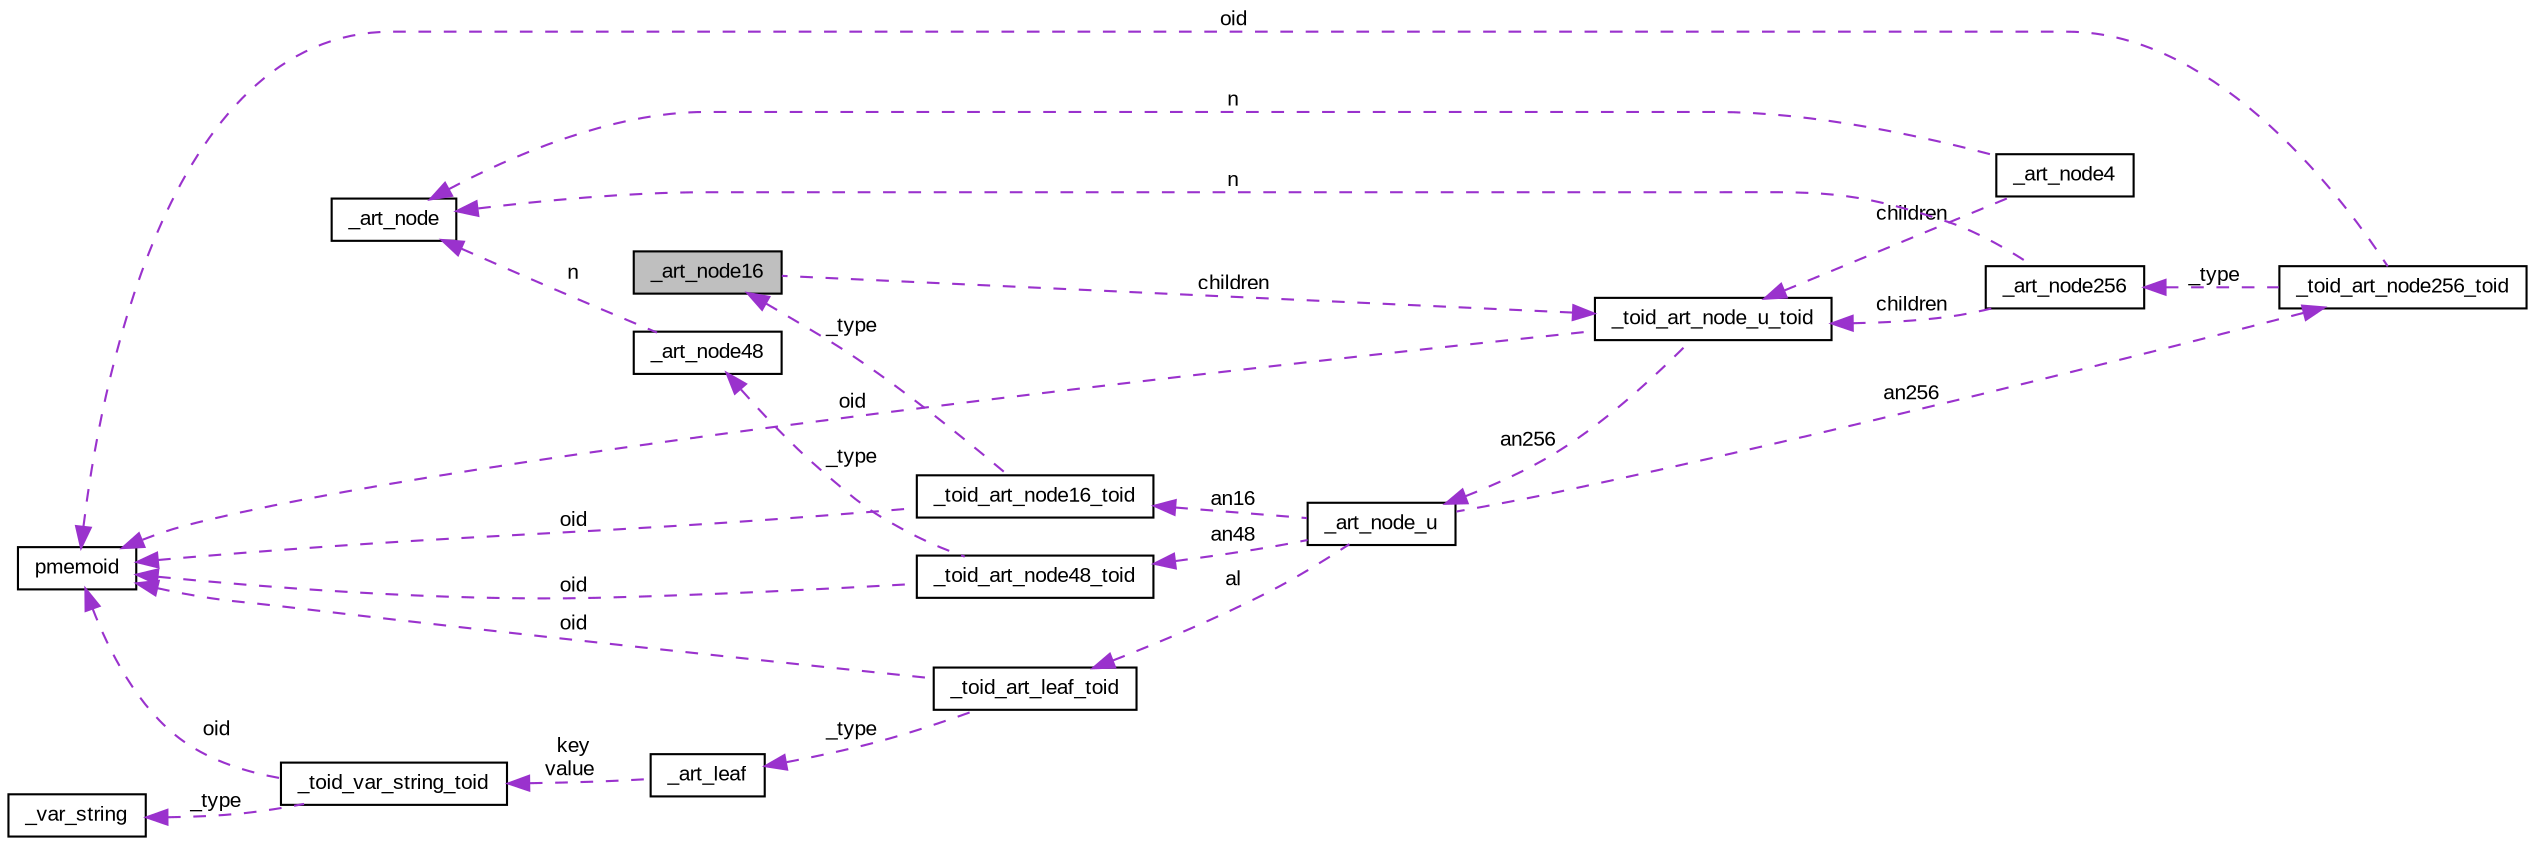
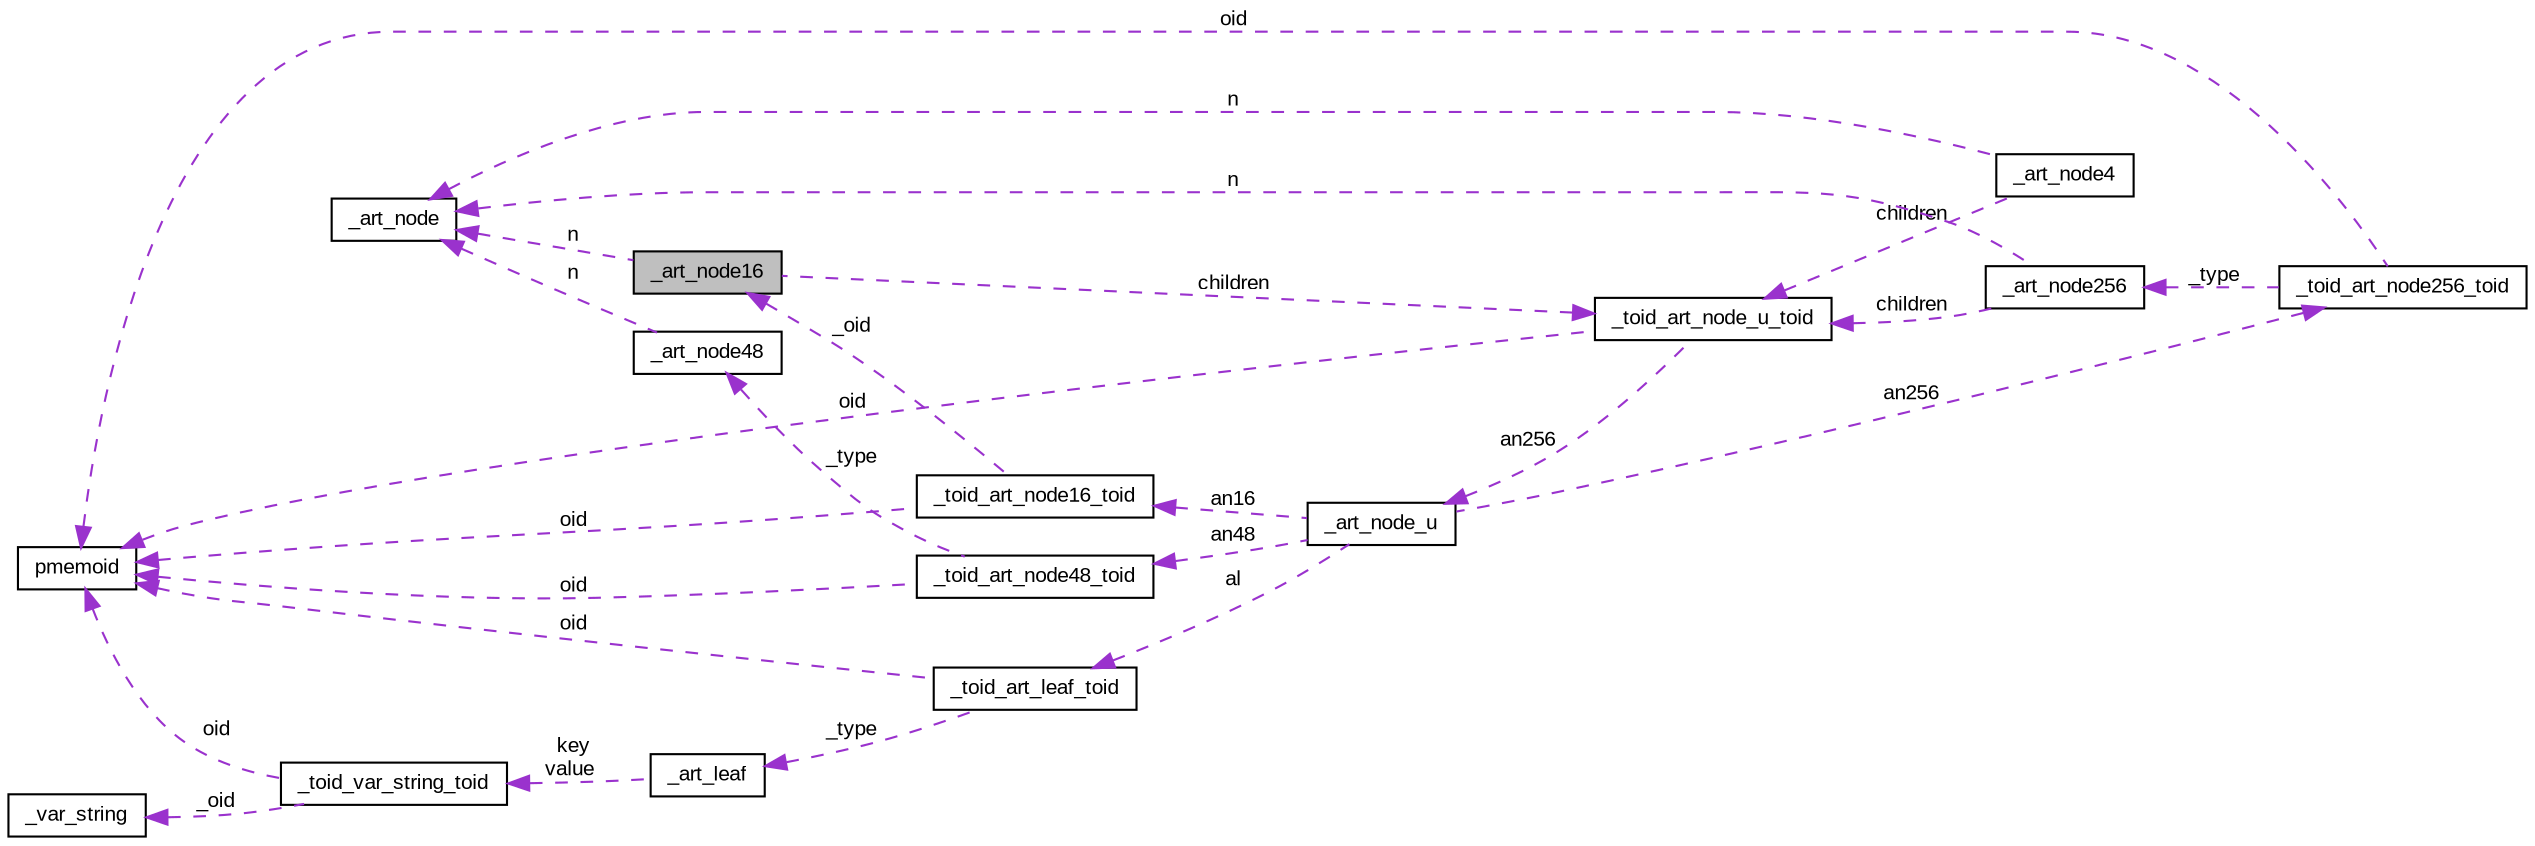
edge "_art_node16" -> "_art_node": added, label "n"
edge "_toid_art_node16_toid" -> "_art_node16": label " _type" -> " _oid"
edge "_toid_var_string_toid" -> "_var_string": label " _type" -> " _oid"
